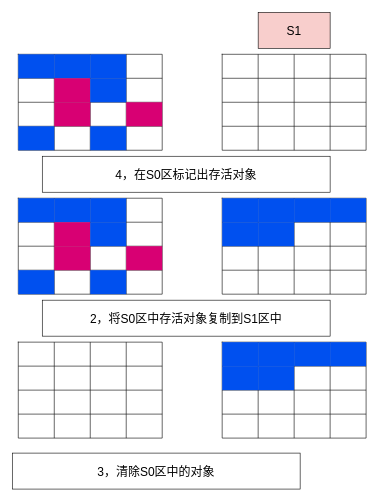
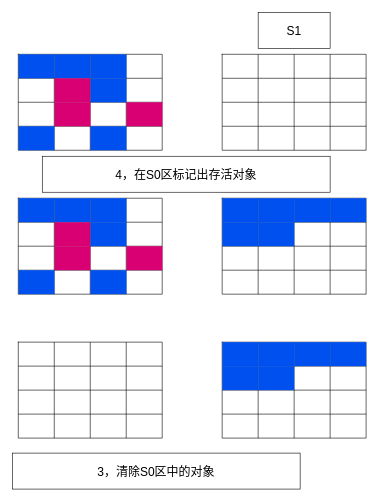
node "S1": fillcolor #f8cecc -> #ffffff
node "2，将S0区中存活对象复制到S1区中": removed
